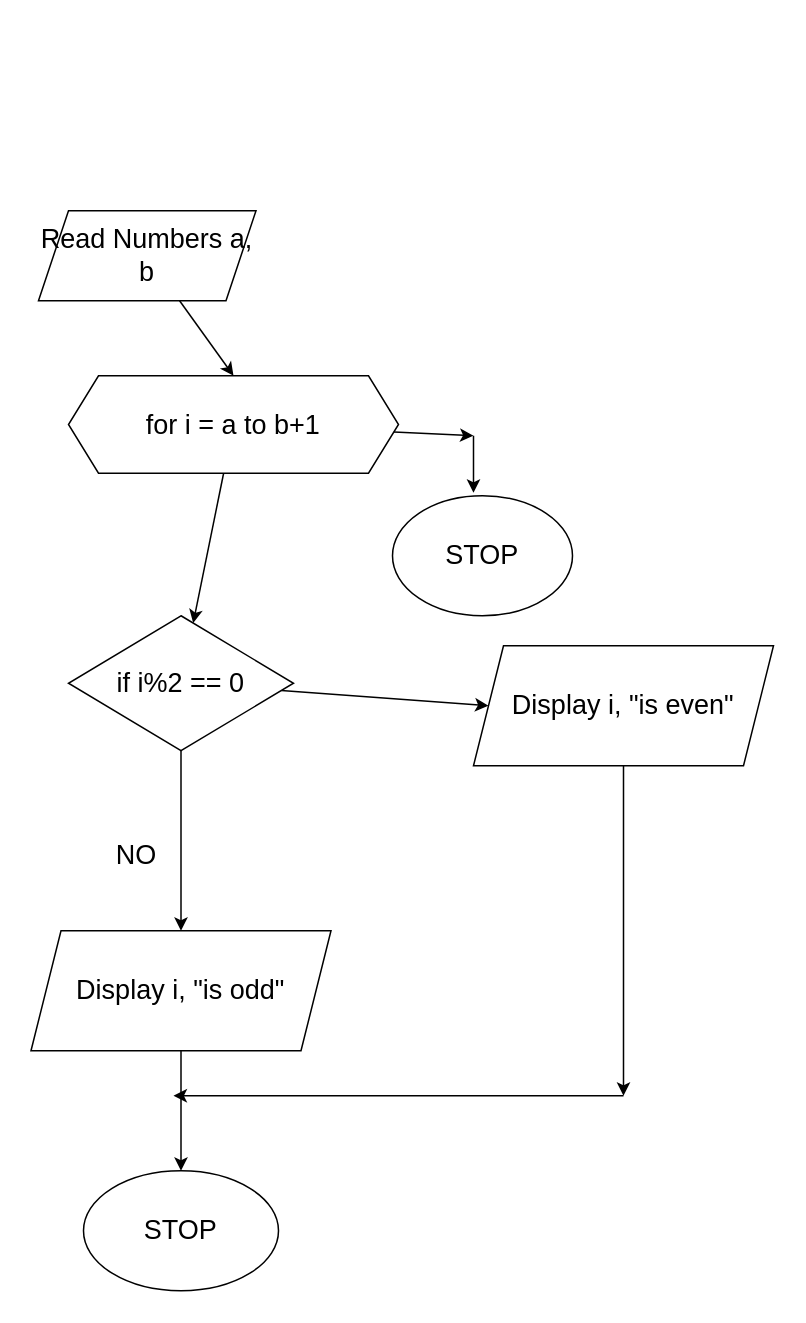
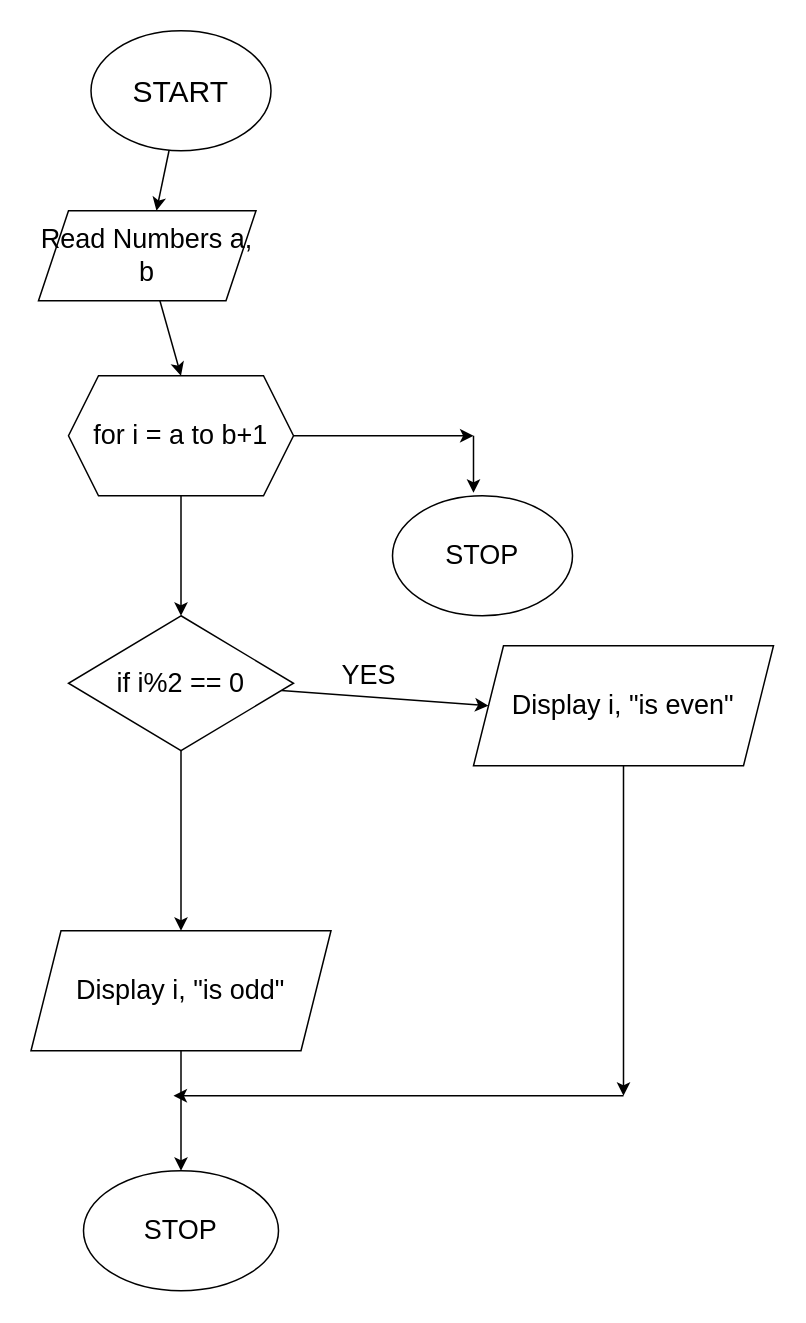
node "START": added
edge "START" -> "Read Numbers a, b": added
node "for i = a to b+1": size 330x98 -> 225x120
node "YES": added
node "NO": removed
